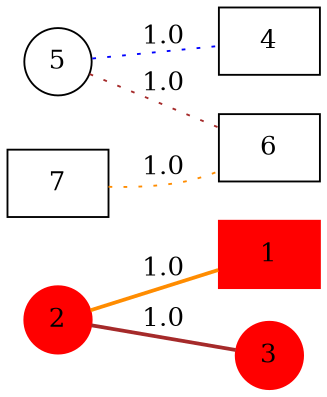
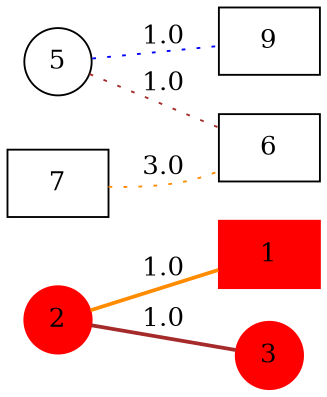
node "4": label "4" -> "9"
edge "6" -- "7": label "1.0" -> "3.0"
